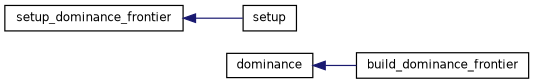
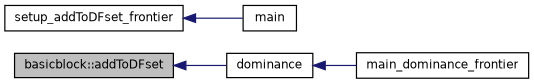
node "setup_dominance_frontier": label "setup_dominance_frontier" -> "setup_addToDFset_frontier"
node "setup": label "setup" -> "main"
node "basicblock::addToDFset": added
node "build_dominance_frontier": label "build_dominance_frontier" -> "main_dominance_frontier"
